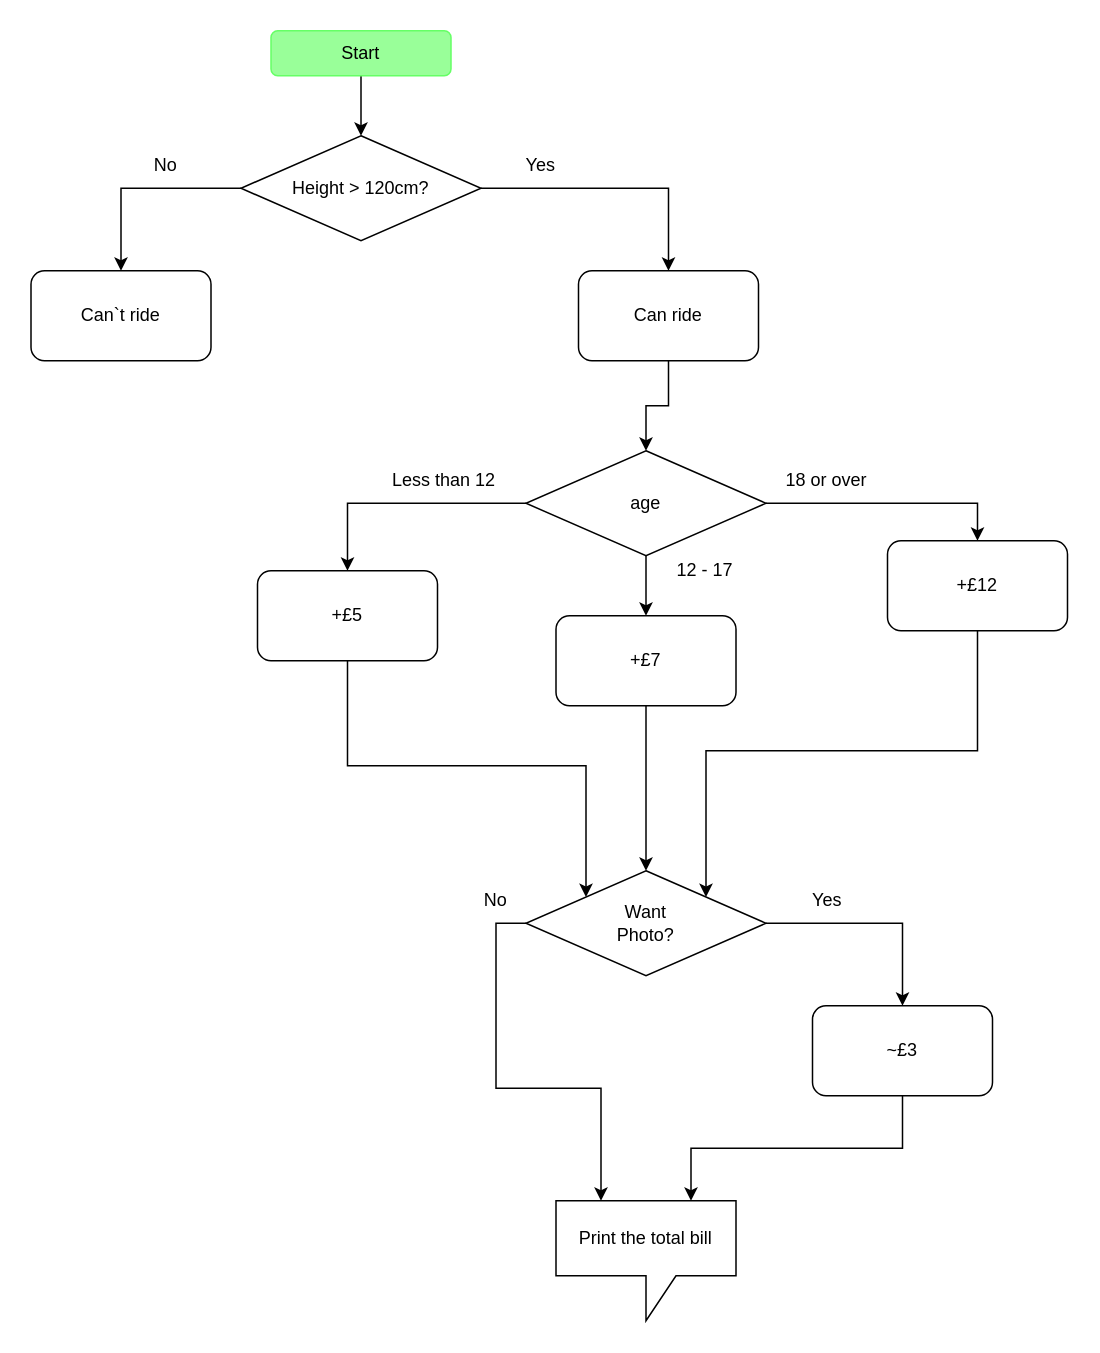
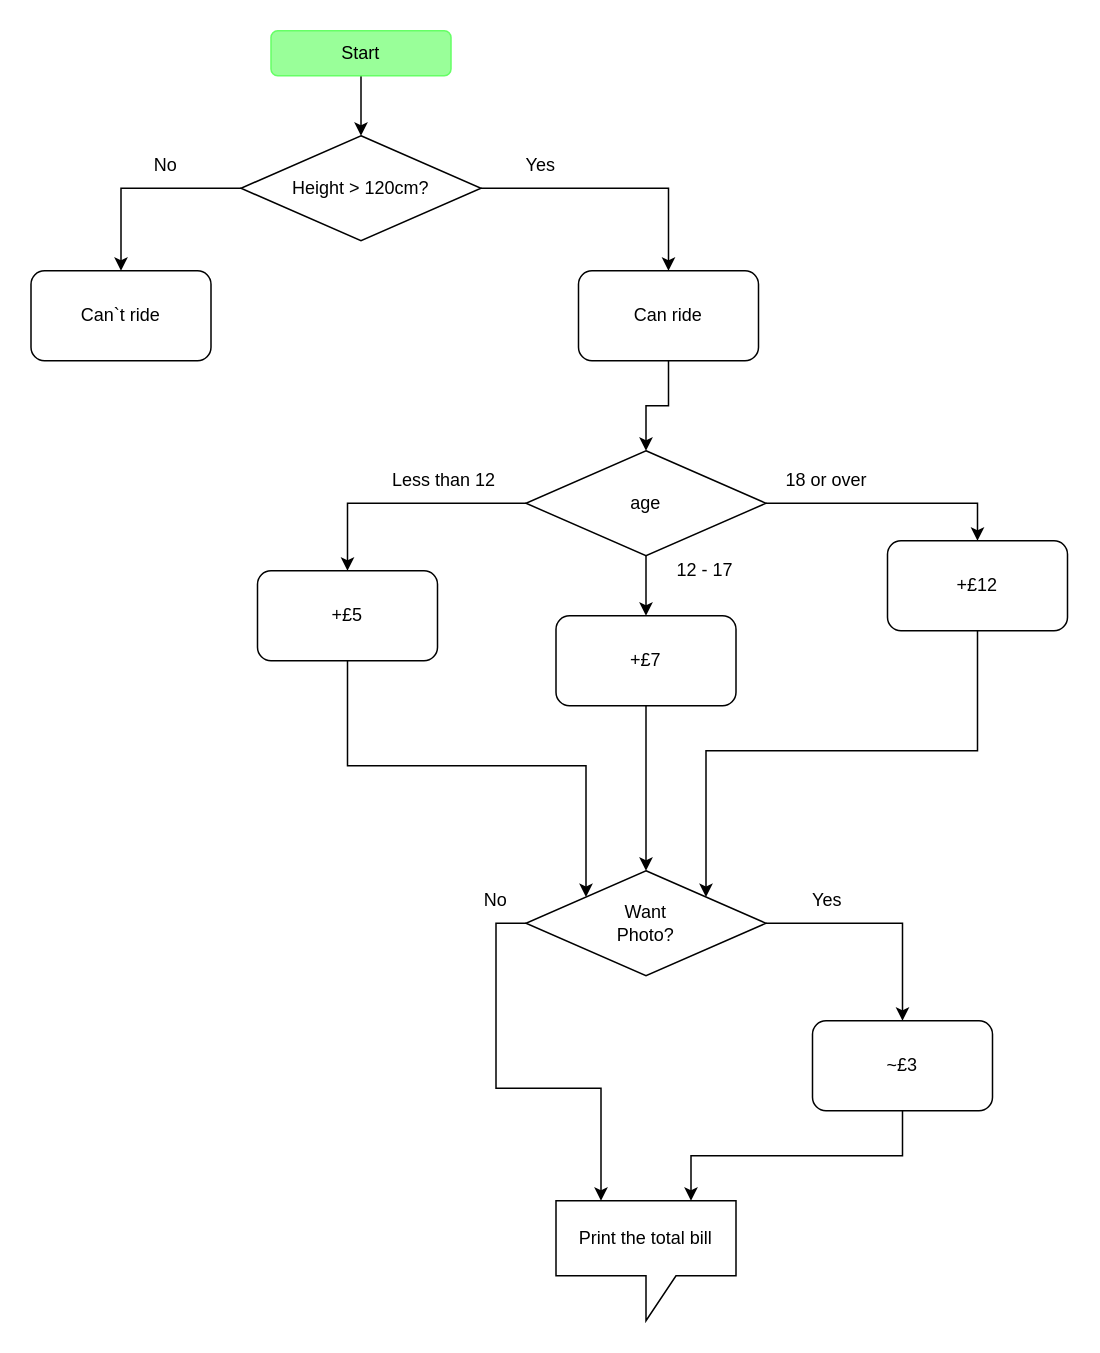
node "~£3": moved (902, 1051) -> (902, 1066)
